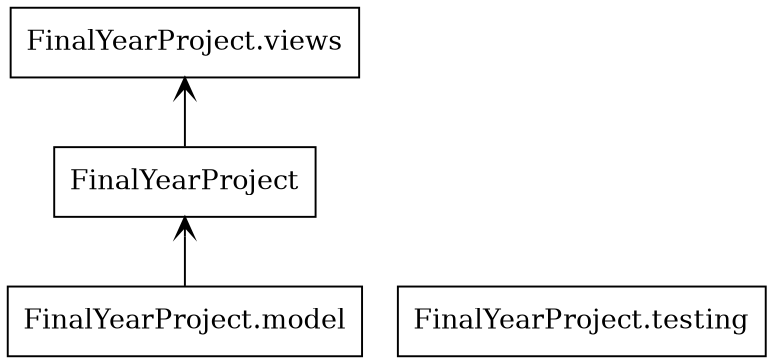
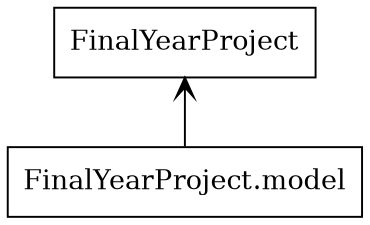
node "FinalYearProject.views": removed
node "FinalYearProject.testing": removed
